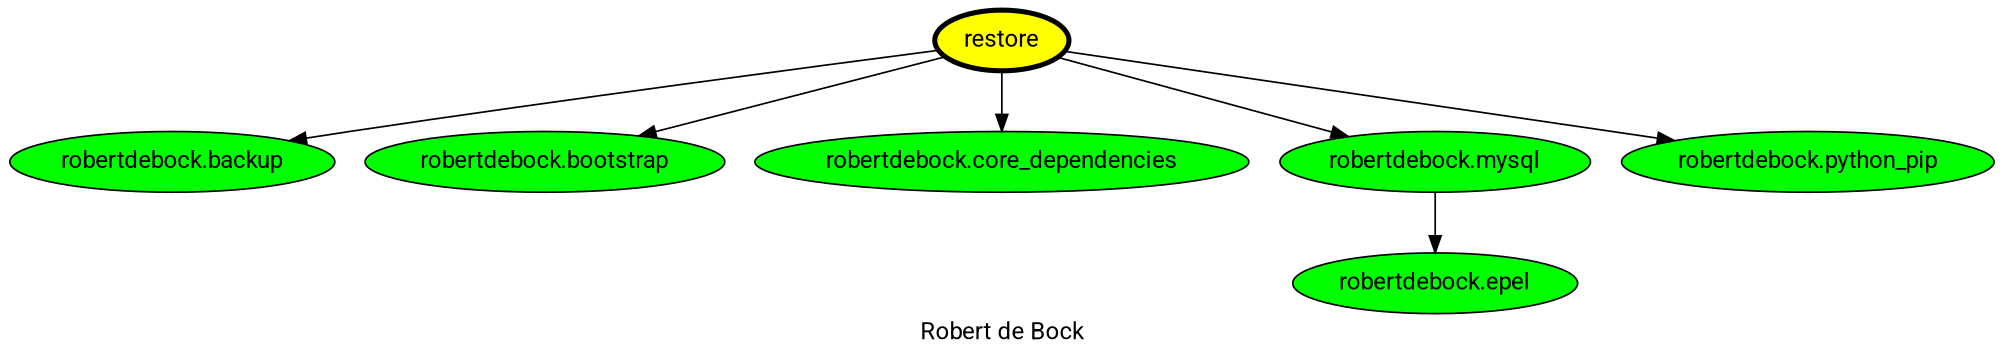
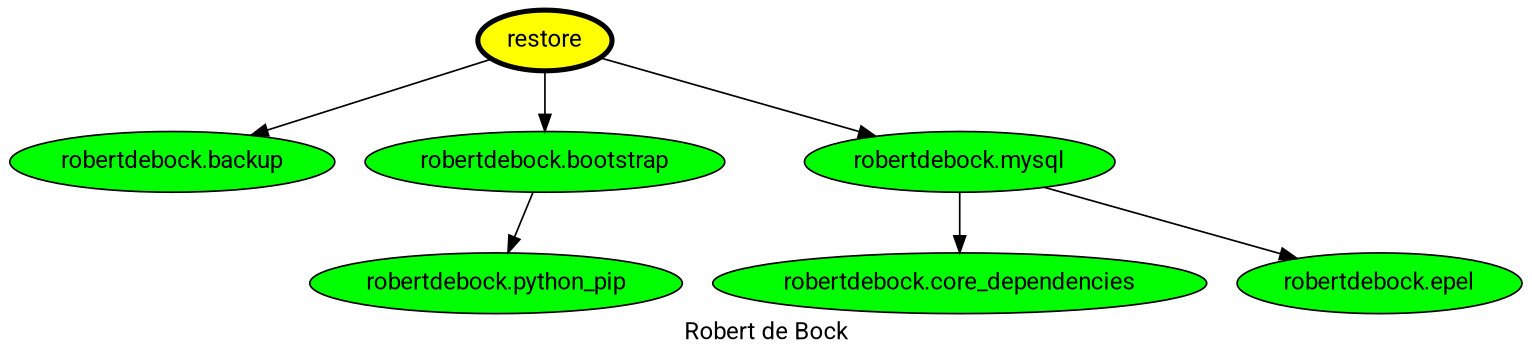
edge "restore" -> "robertdebock.core_dependencies": now "robertdebock.mysql" -> "robertdebock.core_dependencies"
edge "restore" -> "robertdebock.python_pip": now "robertdebock.bootstrap" -> "robertdebock.python_pip"
